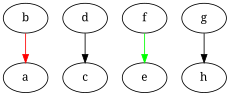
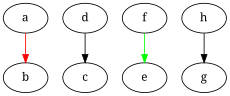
edge "b" -> "a": reversed
edge "g" -> "h": reversed
